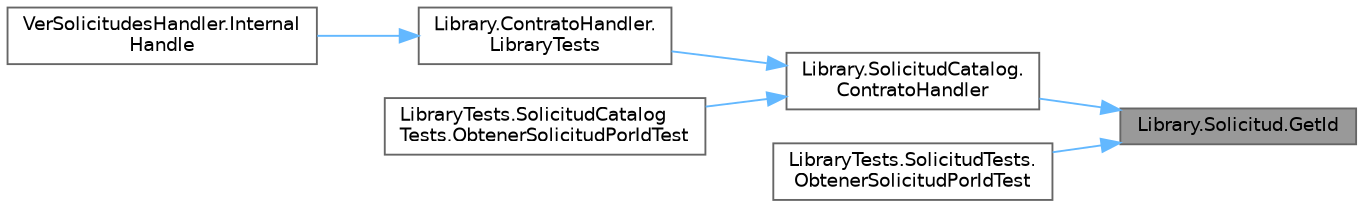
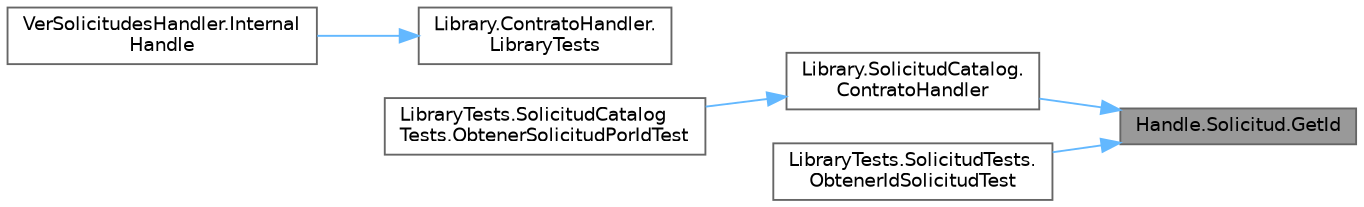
edge "Library.ContratoHandler. LibraryTests" -> "Library.SolicitudCatalog. ContratoHandler": removed
node "Library.Solicitud.GetId": label "Library.Solicitud.GetId" -> "Handle.Solicitud.GetId"
node "LibraryTests.SolicitudTests. ObtenerSolicitudPorIdTest": label "LibraryTests.SolicitudTests. ObtenerSolicitudPorIdTest" -> "LibraryTests.SolicitudTests. ObtenerIdSolicitudTest"
